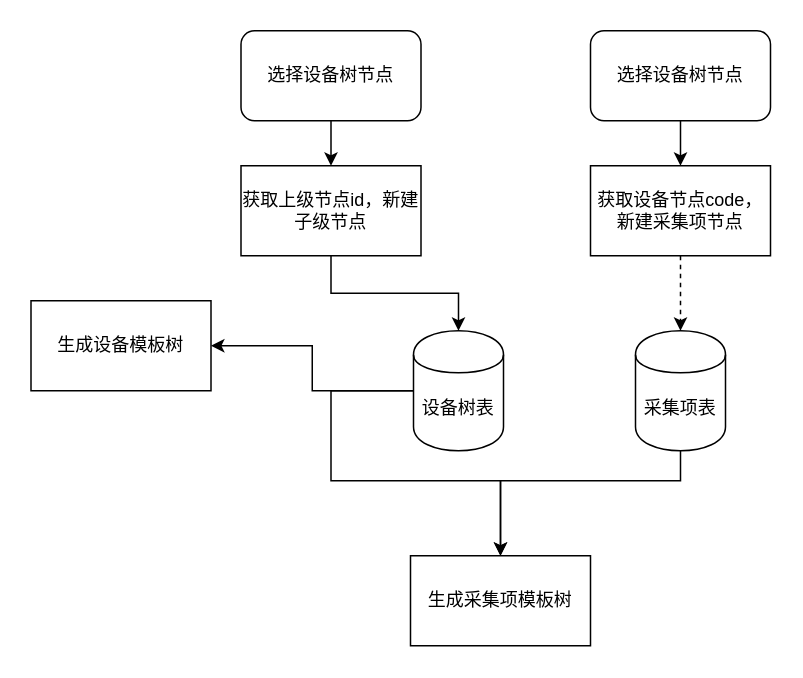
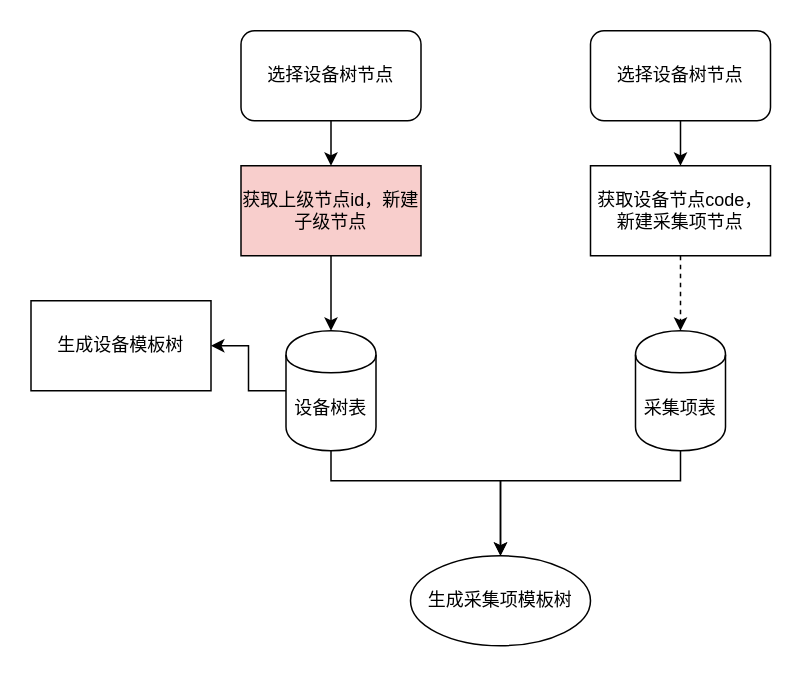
node "获取上级节点id，新建子级节点": fillcolor #ffffff -> #f8cecc
node "设备树表": moved (458, 391) -> (331, 391)
node "生成采集项模板树": shape rectangle -> ellipse
